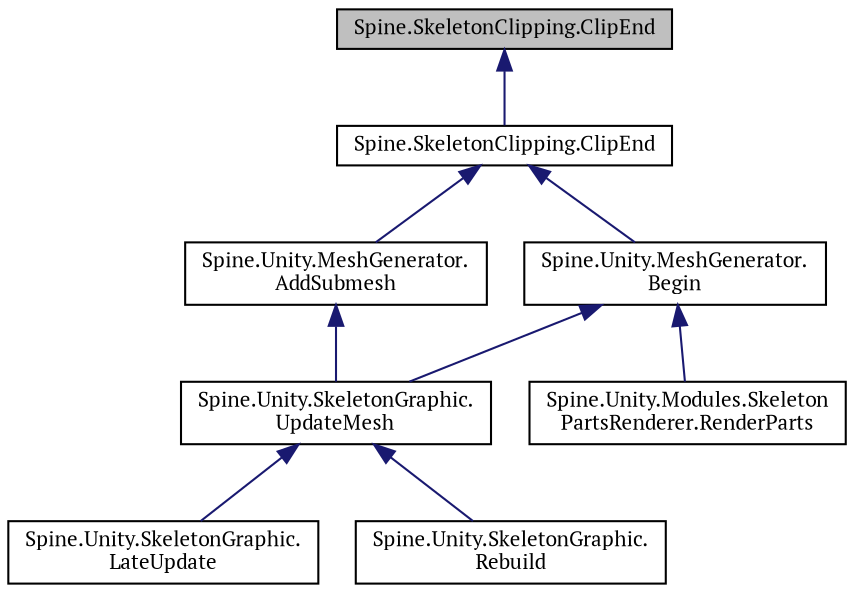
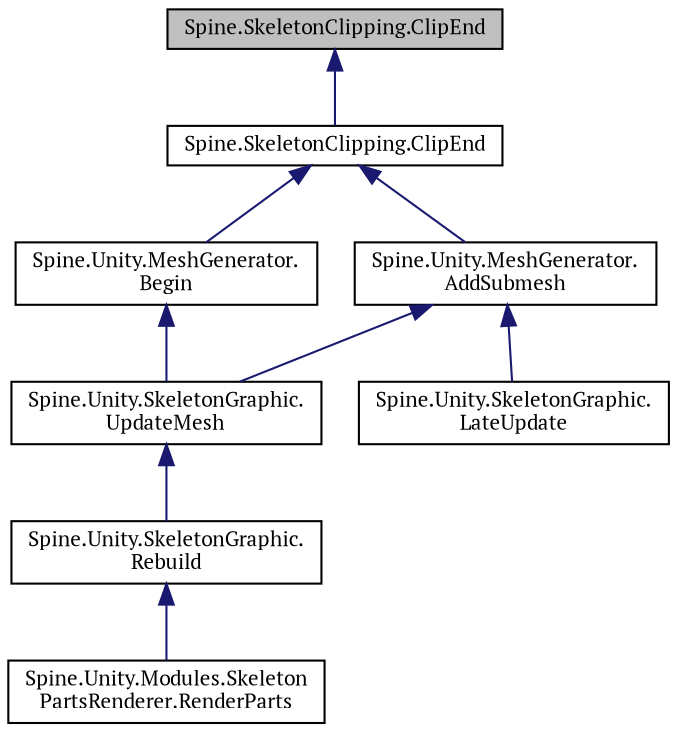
edge "Spine.Unity.Modules.Skeleton PartsRenderer.RenderParts" -> "Spine.Unity.MeshGenerator. Begin": now "Spine.Unity.Modules.Skeleton PartsRenderer.RenderParts" -> "Spine.Unity.SkeletonGraphic. Rebuild"
edge "Spine.Unity.SkeletonGraphic. LateUpdate" -> "Spine.Unity.SkeletonGraphic. UpdateMesh": now "Spine.Unity.SkeletonGraphic. LateUpdate" -> "Spine.Unity.MeshGenerator. AddSubmesh"
